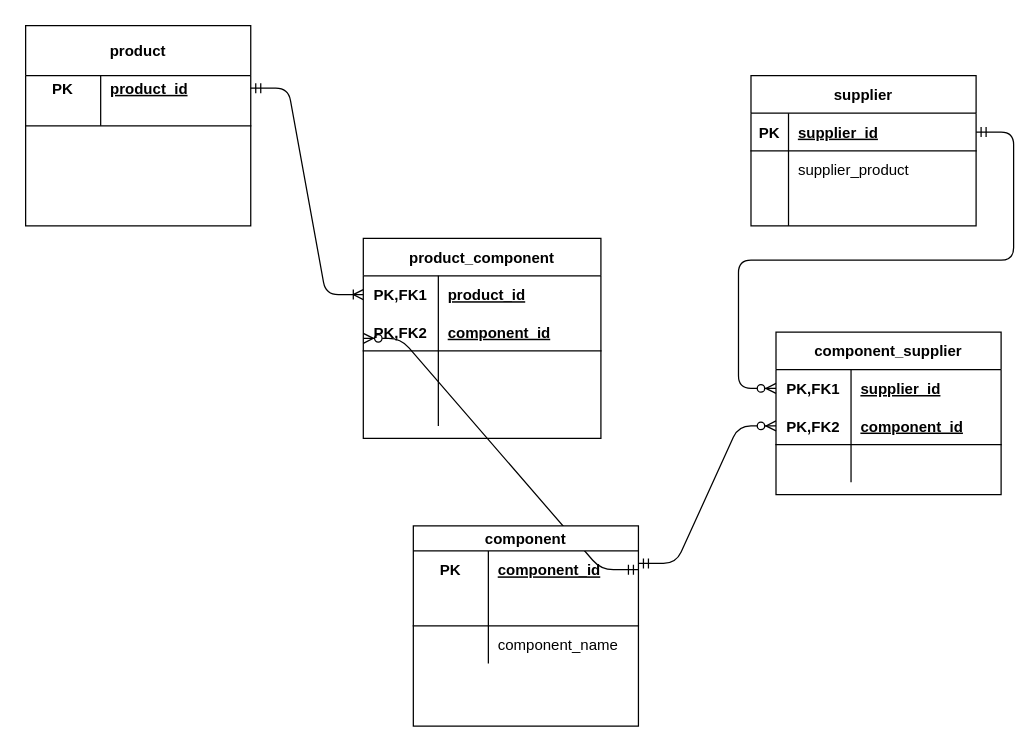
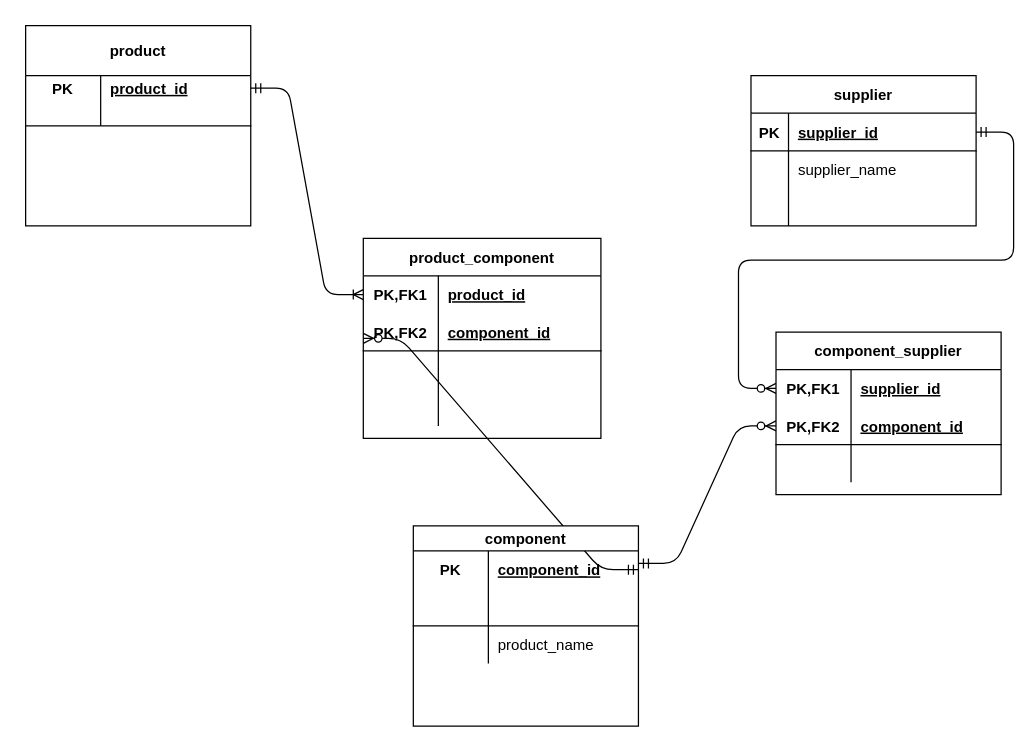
node "supplier_product": label "supplier_product" -> "supplier_name"
node "component_name": label "component_name" -> "product_name"
